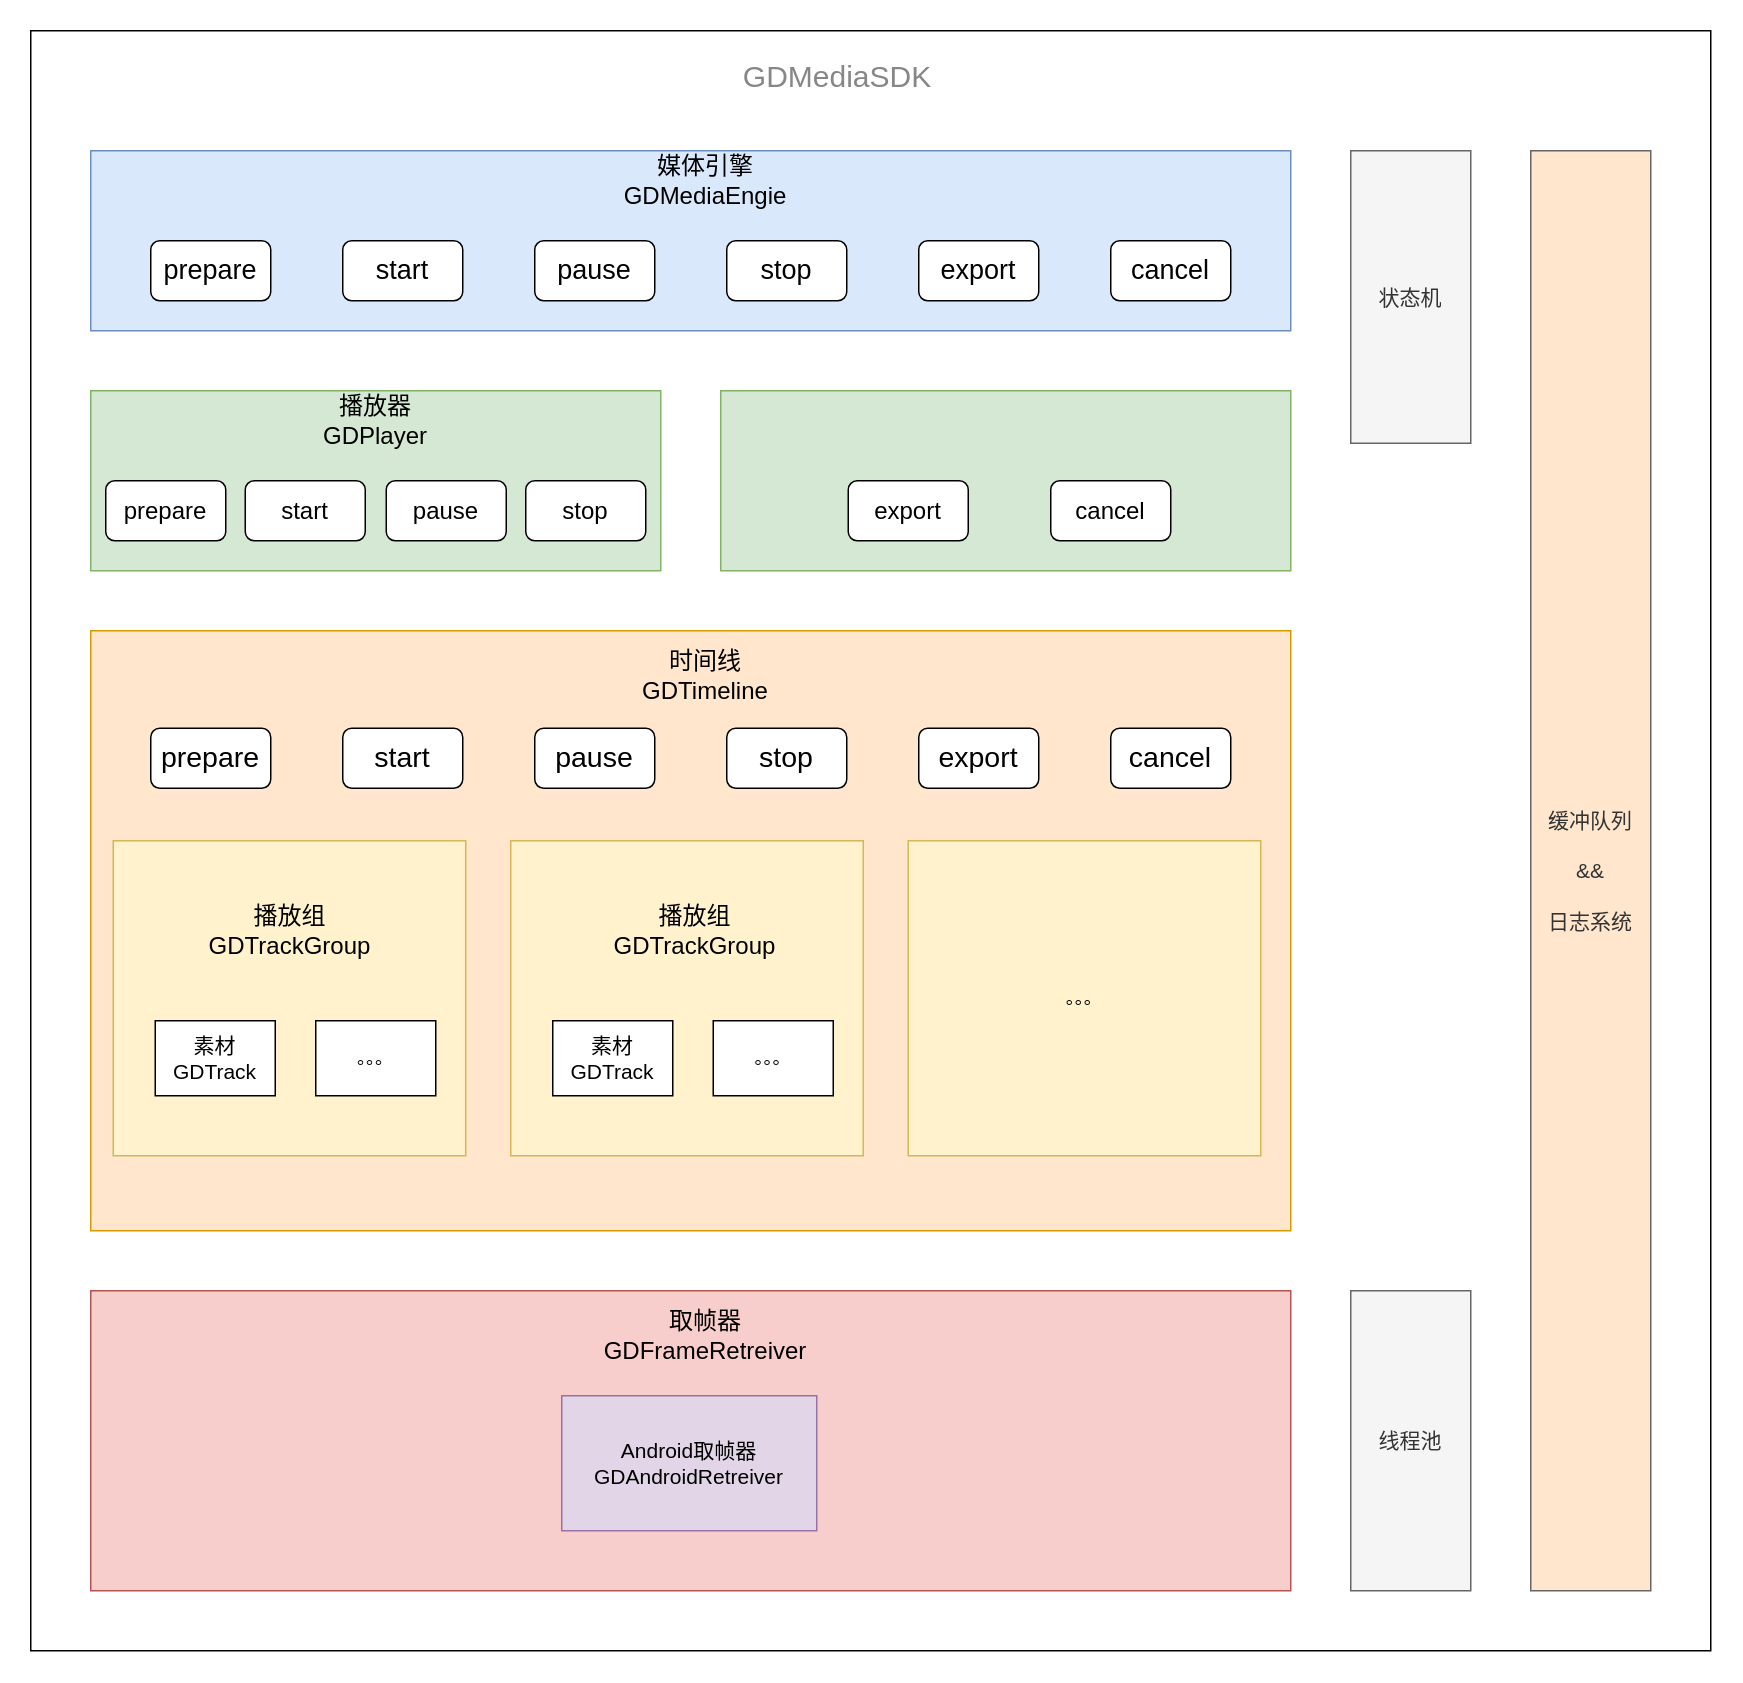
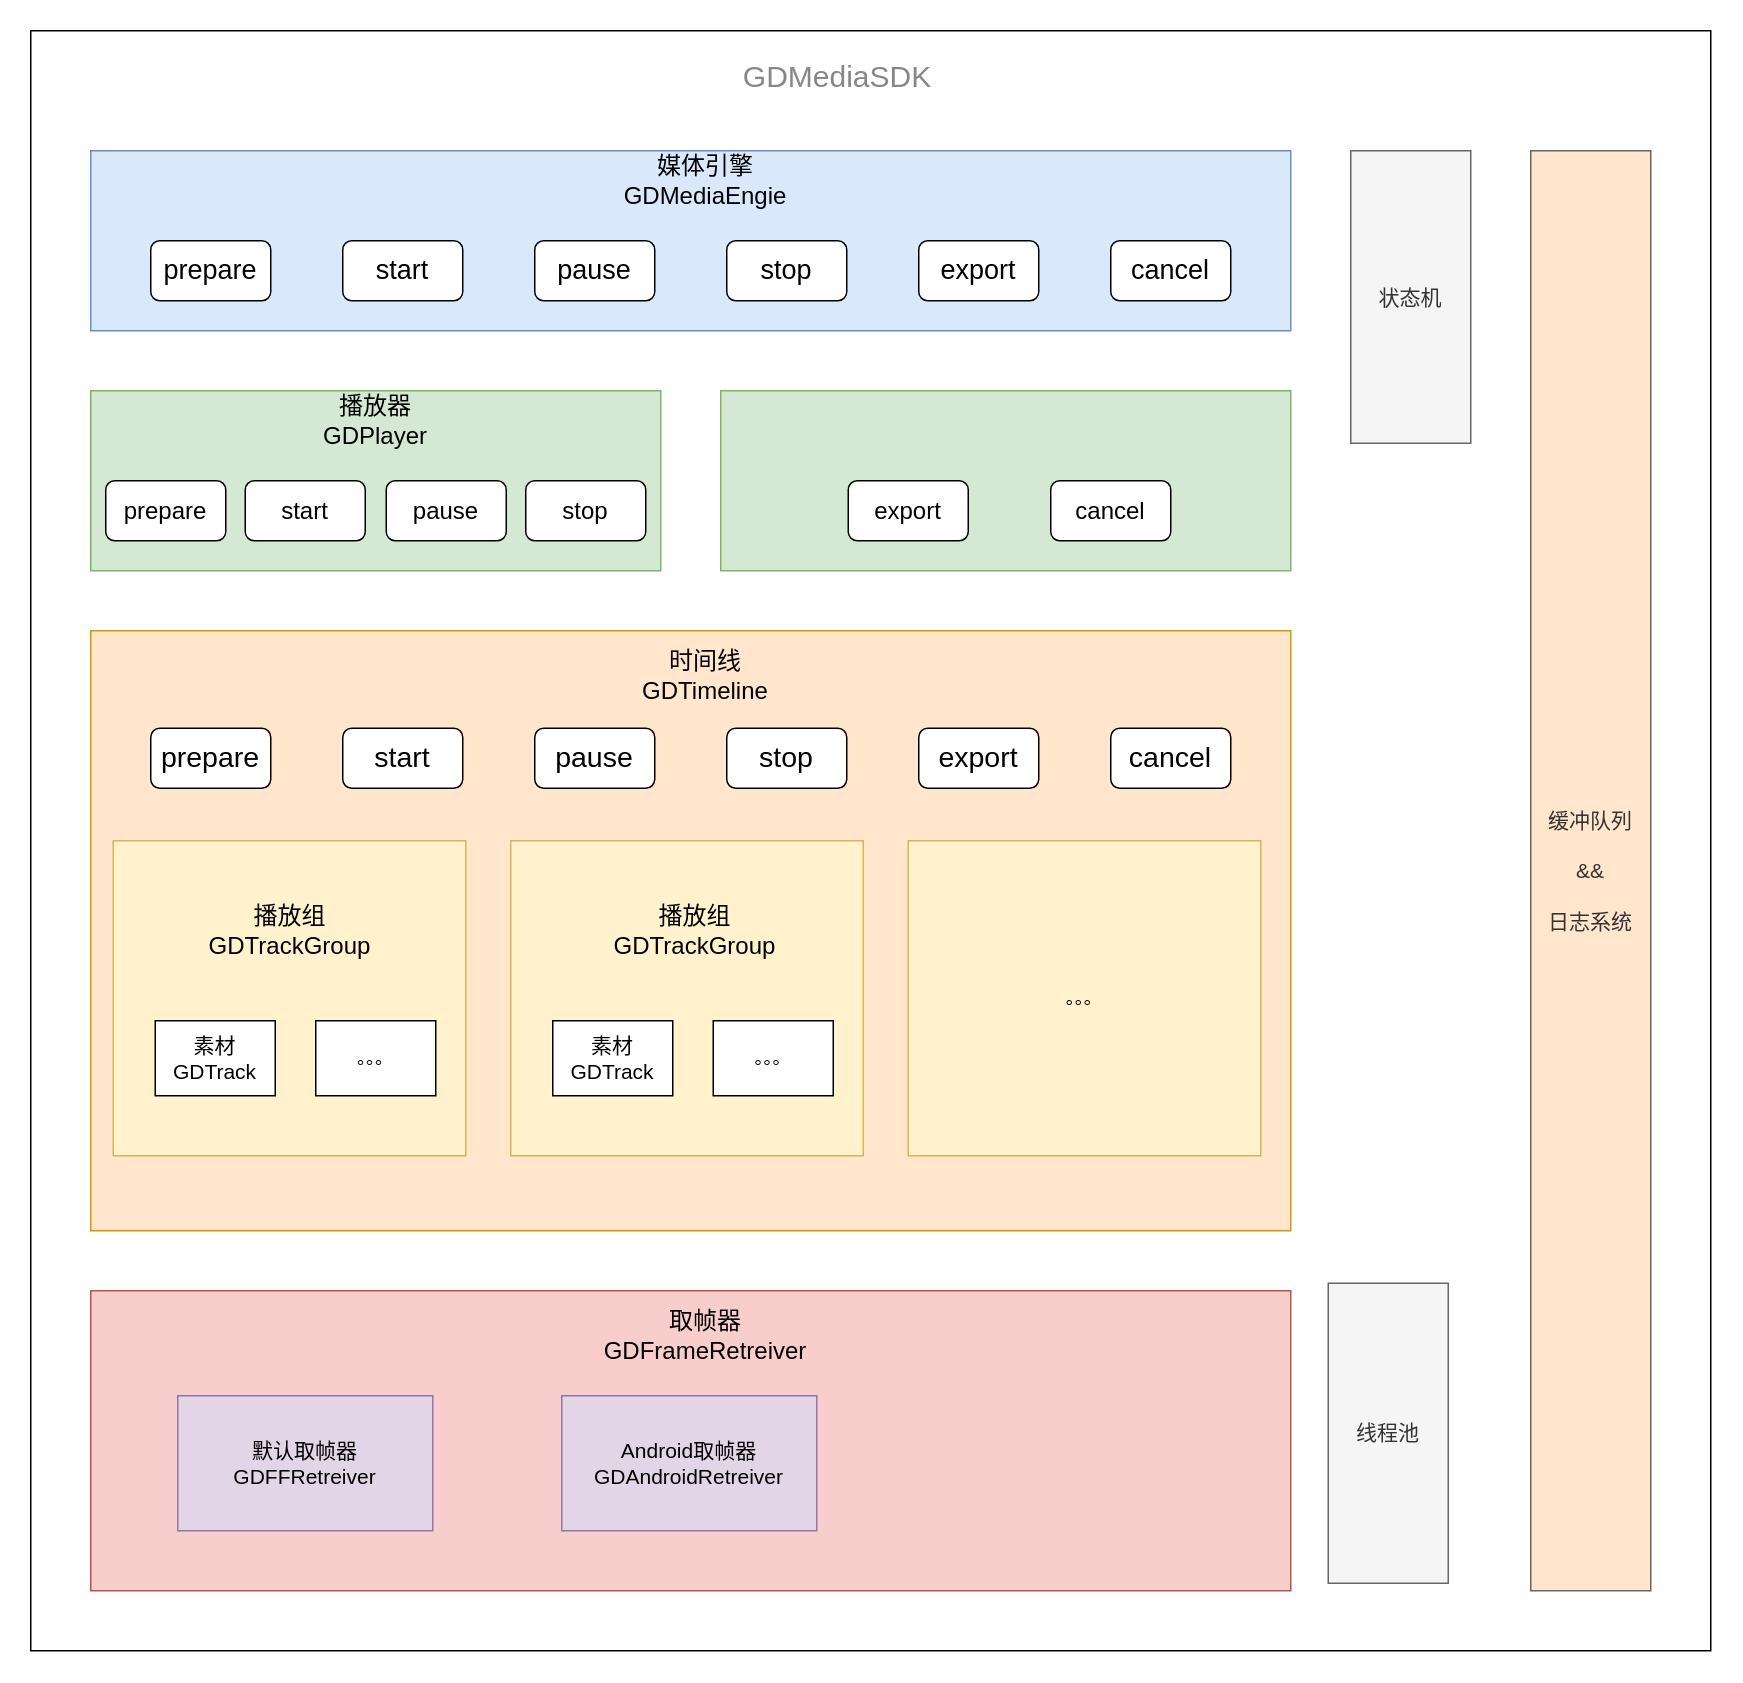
node "线程池": moved (1411, 1441) -> (1388, 1433)
node "默认取帧器 GDFFRetreiver": added
